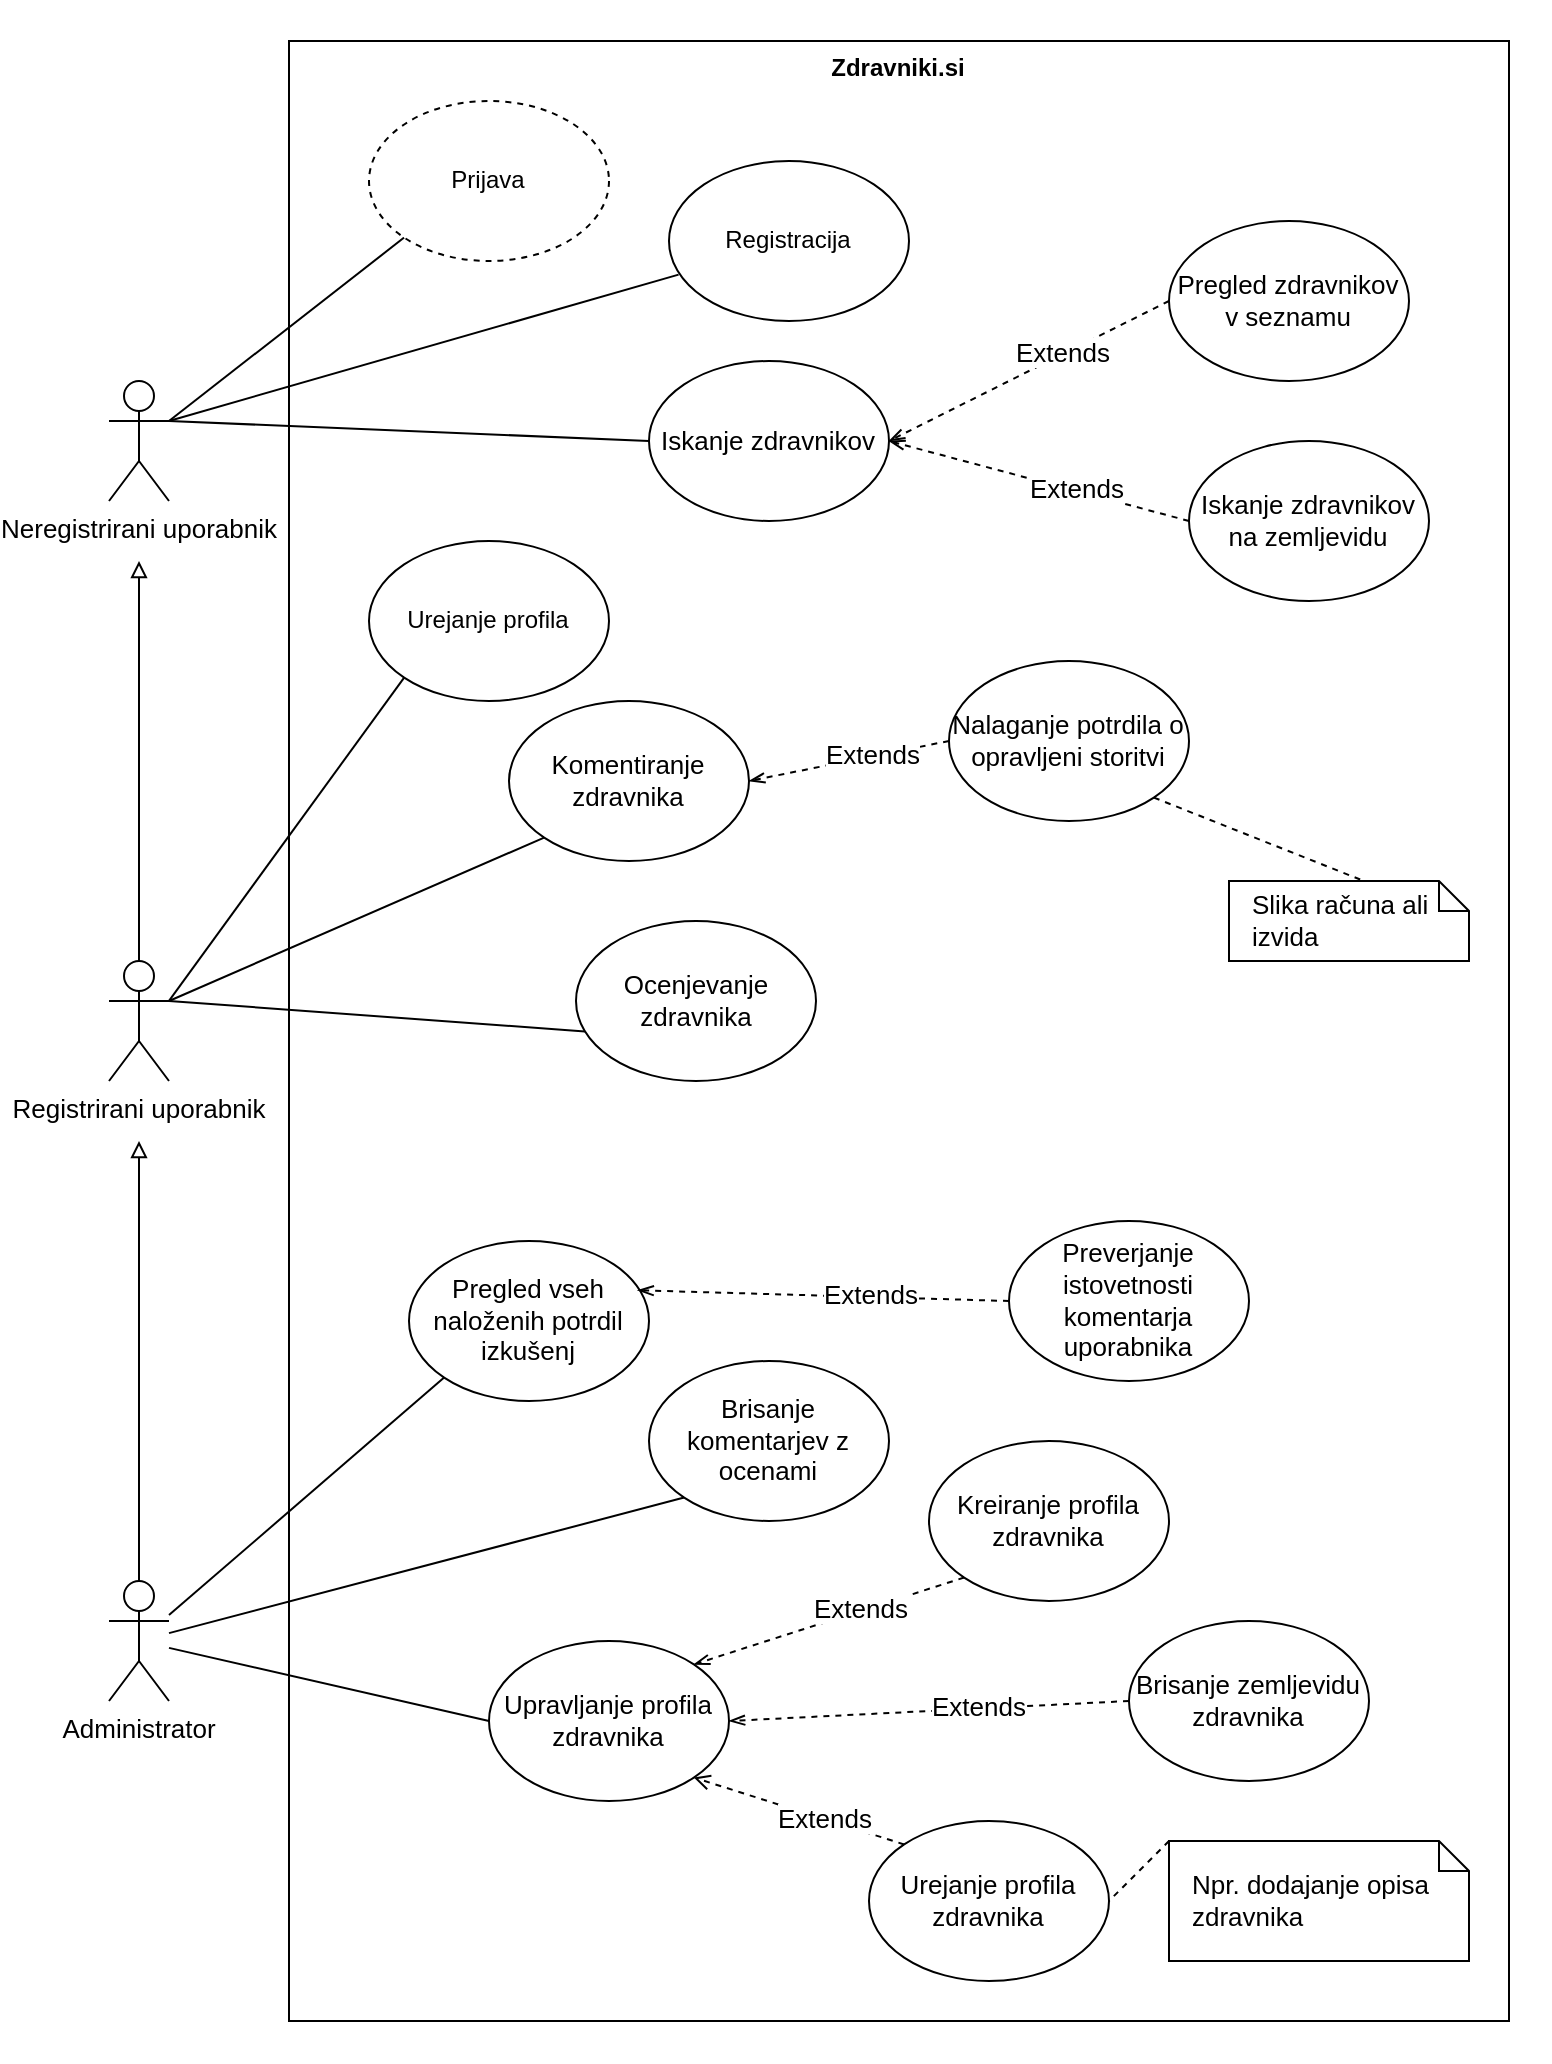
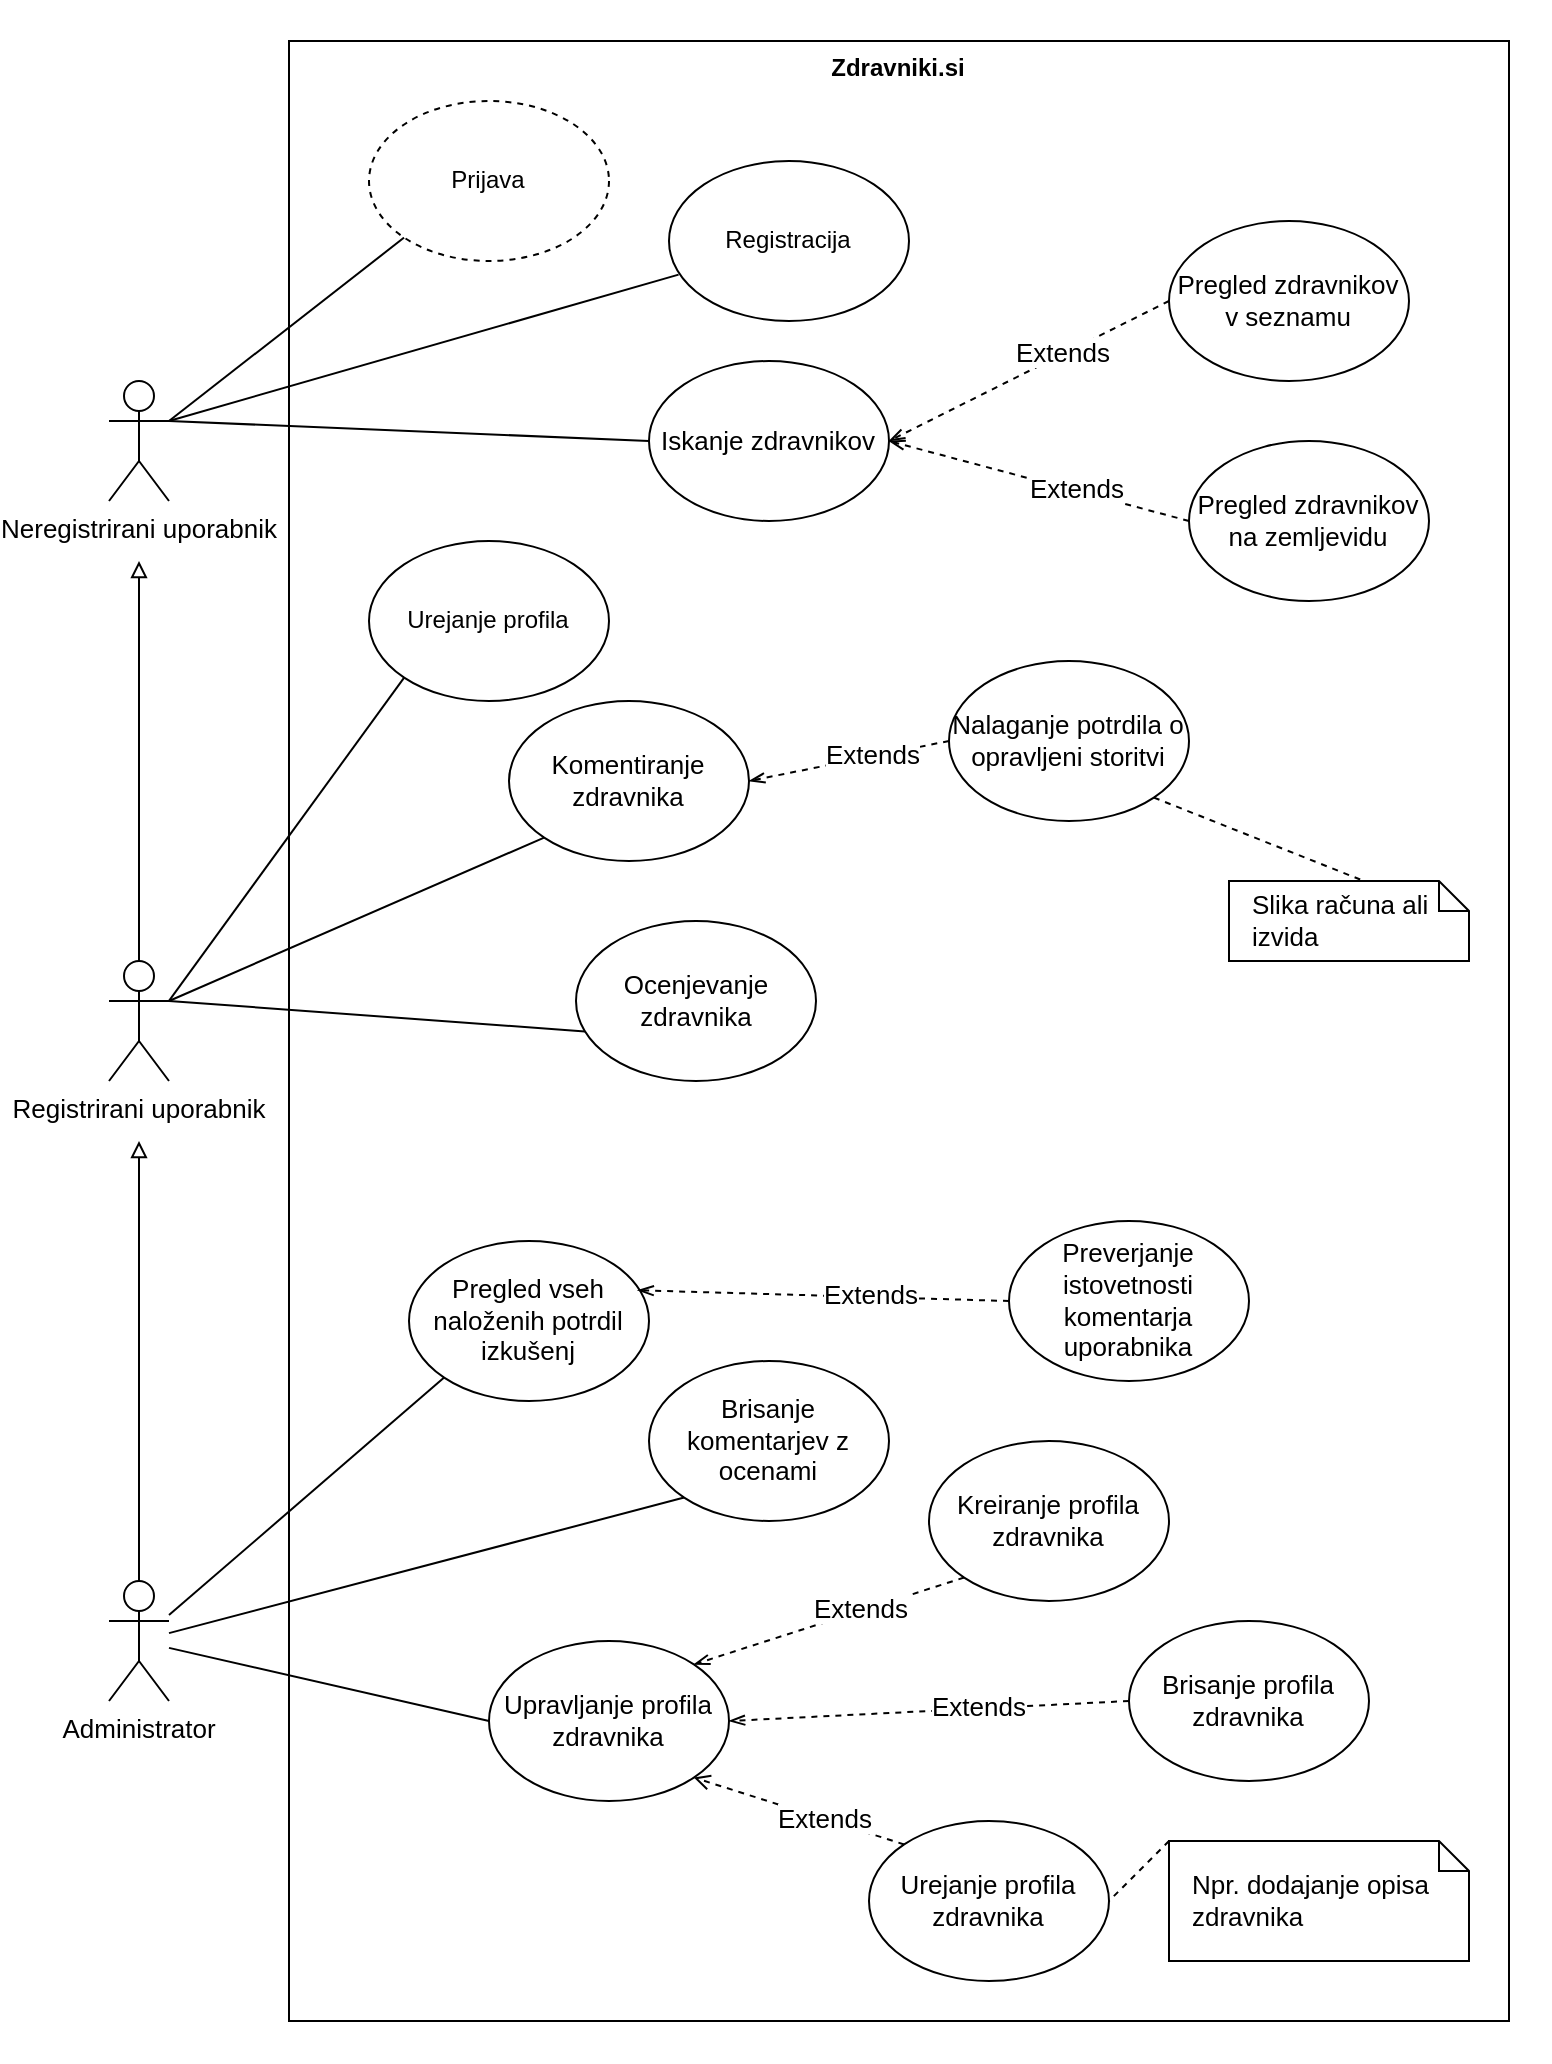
node "Iskanje zdravnikov na zemljevidu": label "Iskanje zdravnikov na zemljevidu" -> "Pregled zdravnikov na zemljevidu"
node "Brisanje zemljevidu zdravnika": label "Brisanje zemljevidu zdravnika" -> "Brisanje profila zdravnika"
